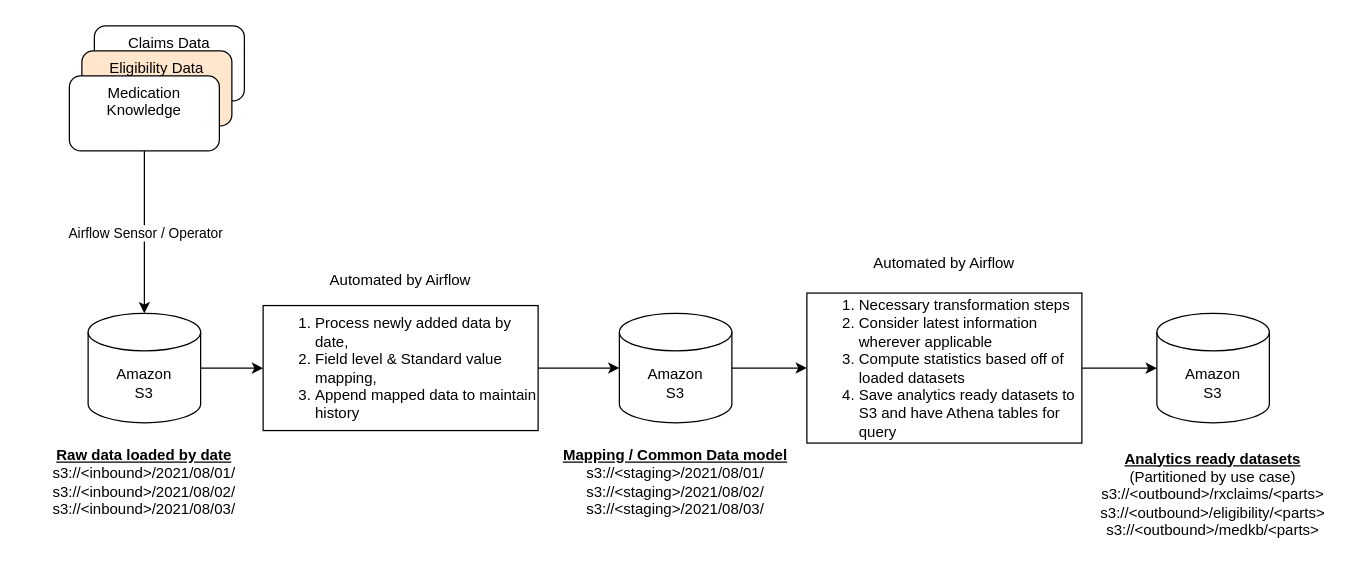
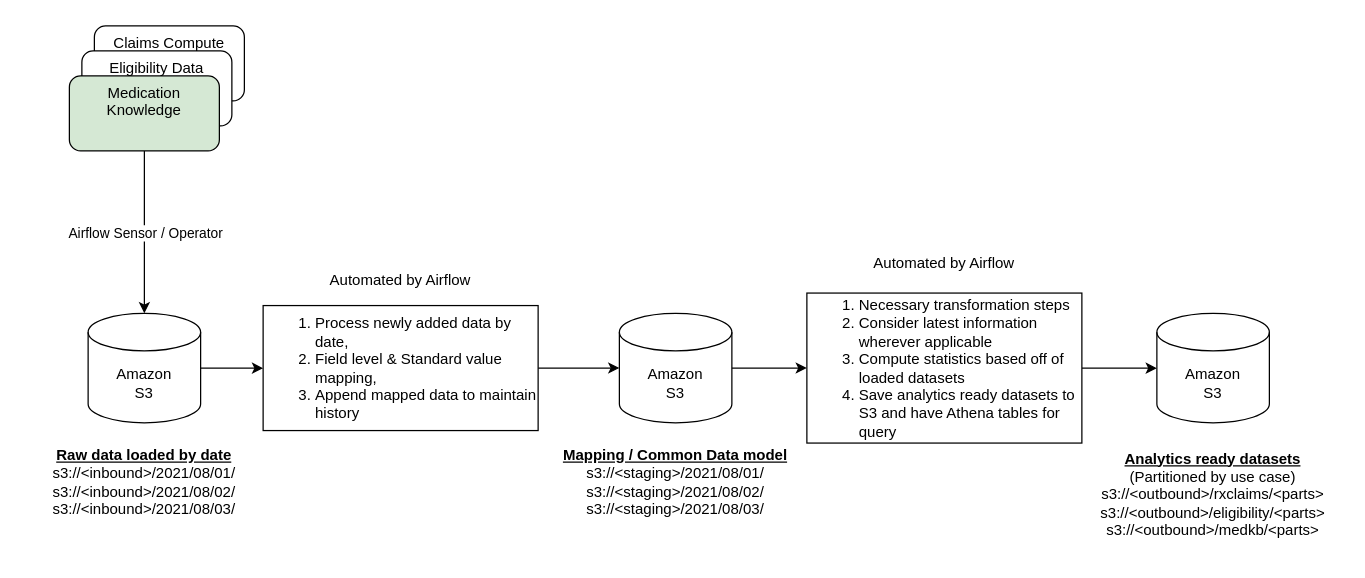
node "Claims Data": label "Claims Data" -> "Claims Compute"
node "Eligibility Data": fillcolor #ffe6cc -> #ffffff
node "Medication Knowledge": fillcolor #ffffff -> #d5e8d4
